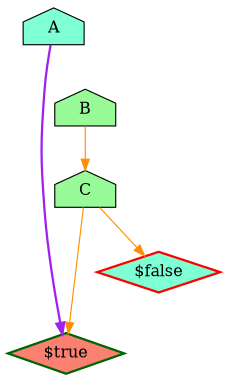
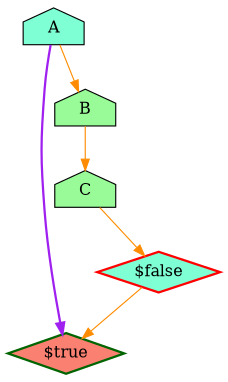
edge "A" -> "B": added
edge "C" -> "$true": now "$false" -> "$true"
